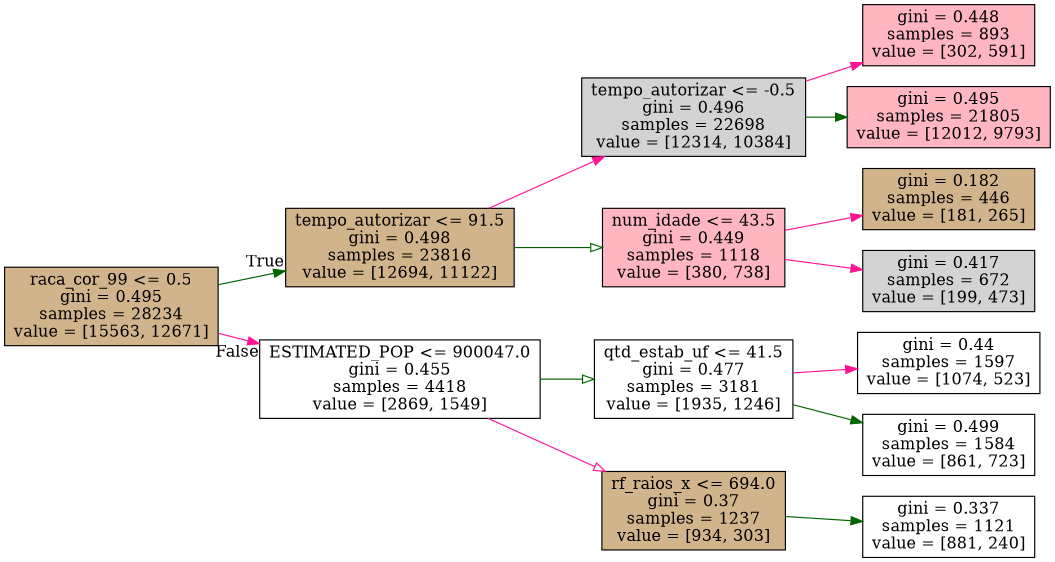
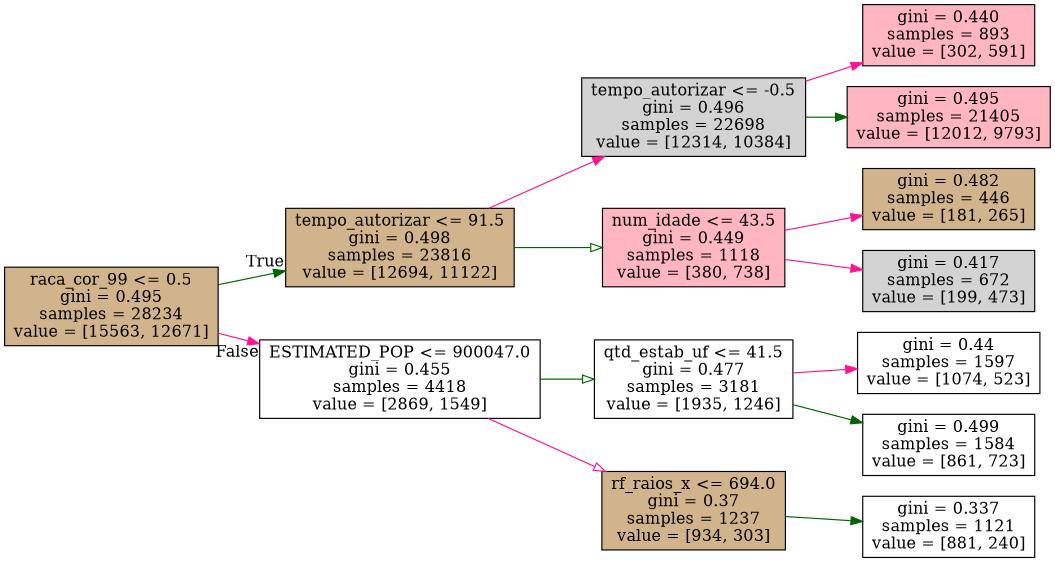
node "gini = 0.448 samples = 893 value = [302, 591]": label "gini = 0.448 samples = 893 value = [302, 591]" -> "gini = 0.440 samples = 893 value = [302, 591]"
node "gini = 0.495 samples = 21805 value = [12012, 9793]": label "gini = 0.495 samples = 21805 value = [12012, 9793]" -> "gini = 0.495 samples = 21405 value = [12012, 9793]"
node "gini = 0.182 samples = 446 value = [181, 265]": label "gini = 0.182 samples = 446 value = [181, 265]" -> "gini = 0.482 samples = 446 value = [181, 265]"
